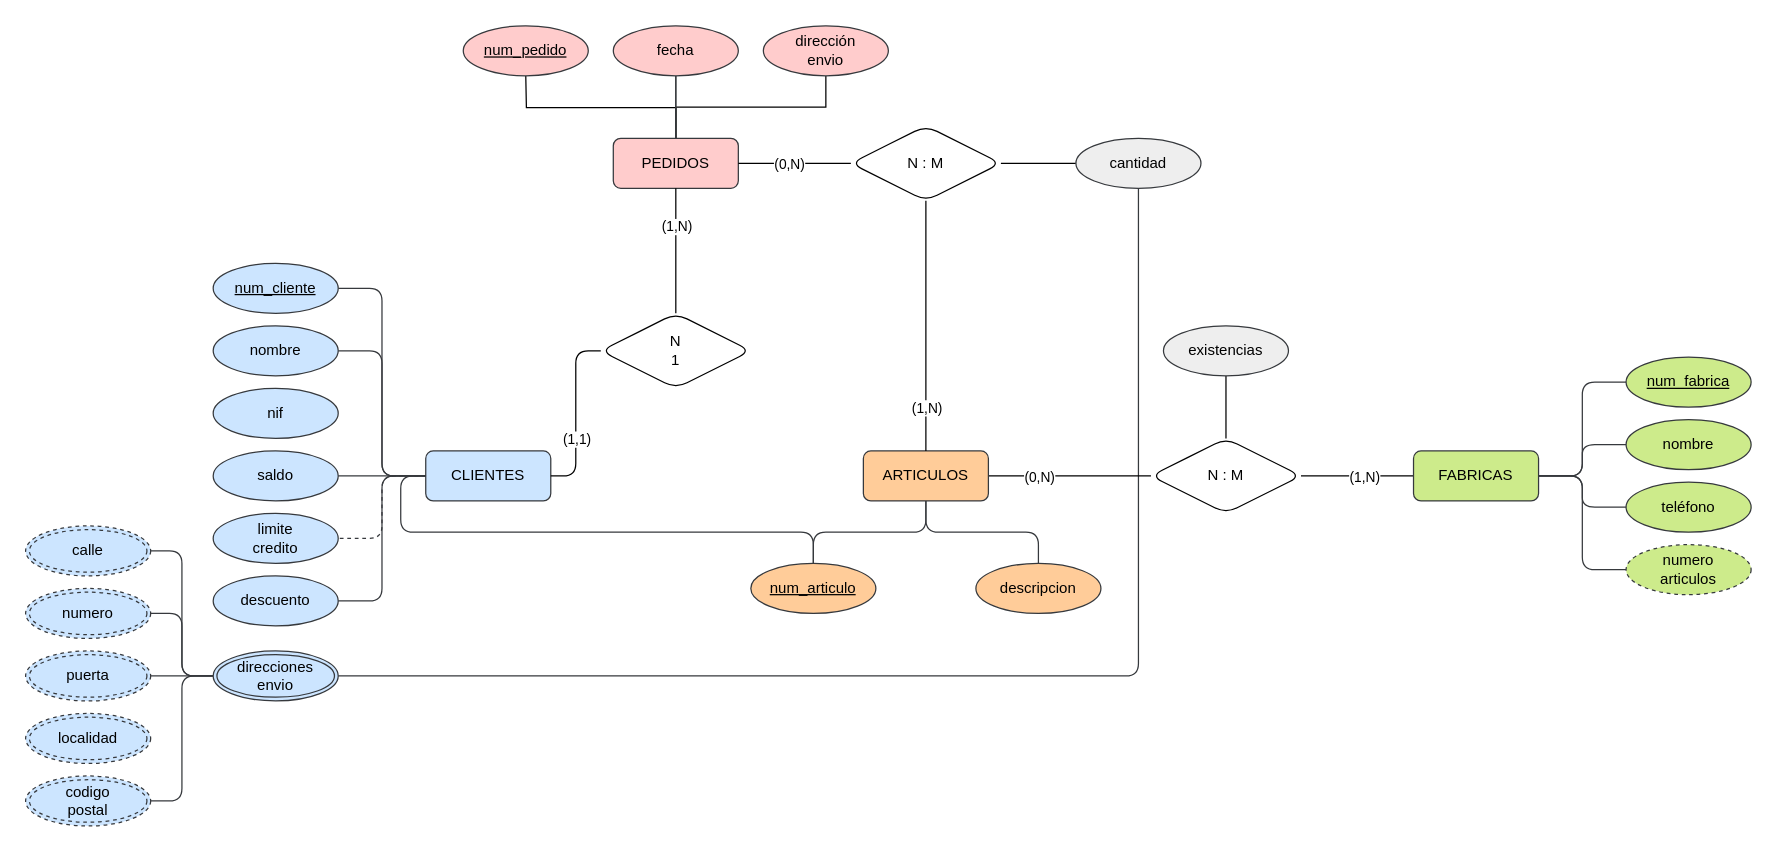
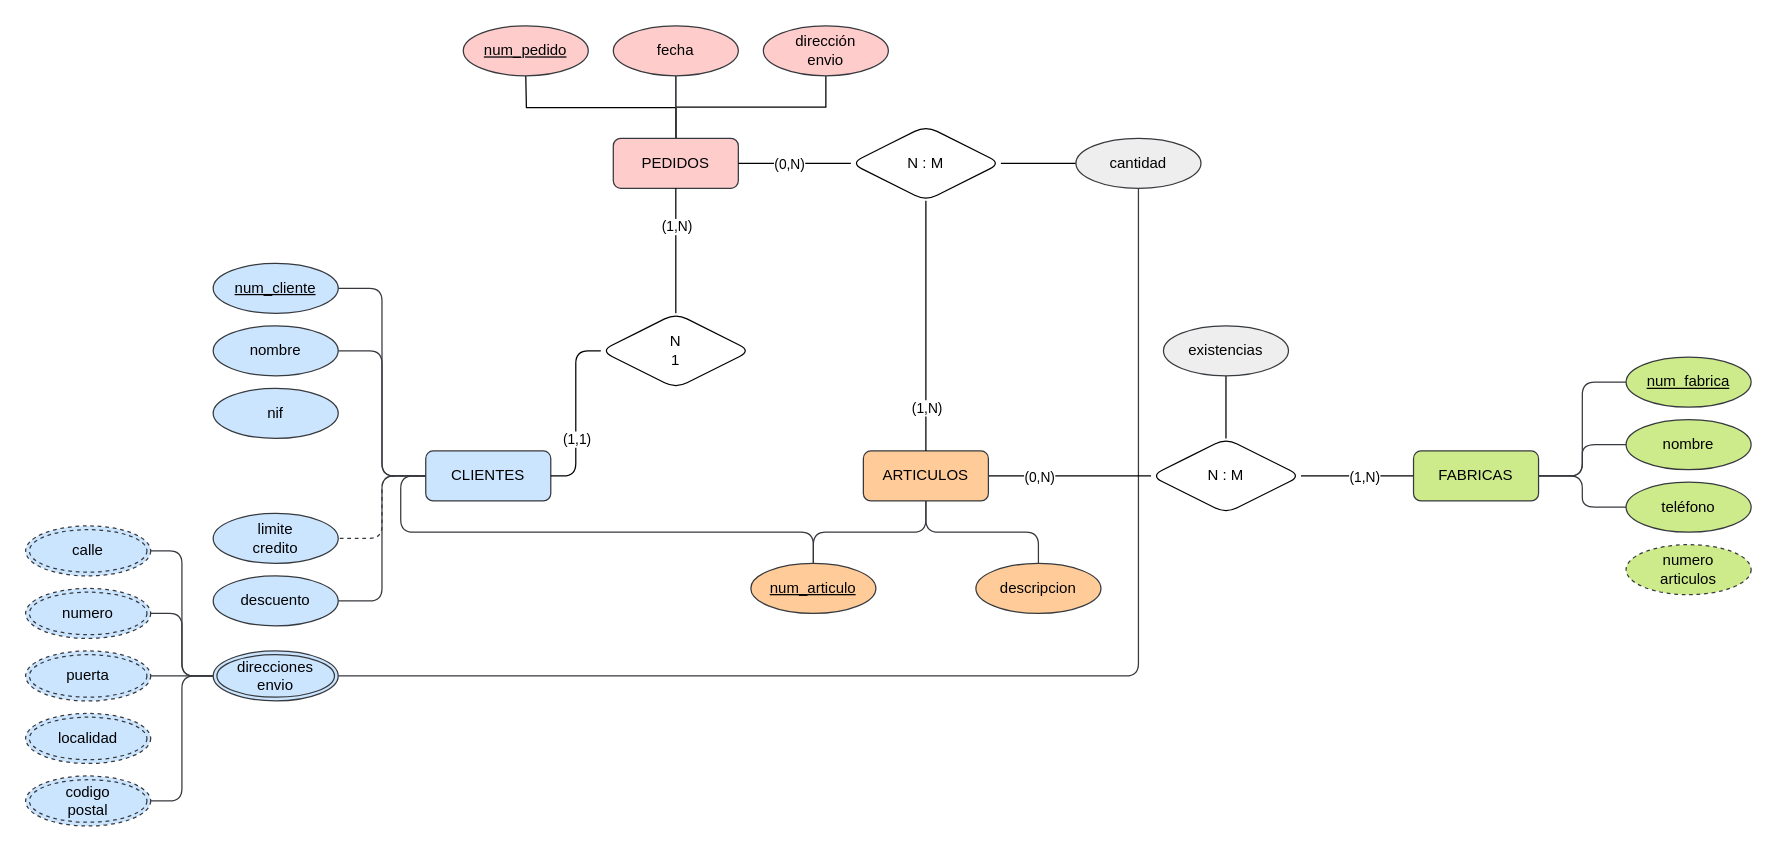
node "saldo": removed
edge "saldo" -- "CLIENTES": removed
edge "FABRICAS" -- "numero articulos": removed
